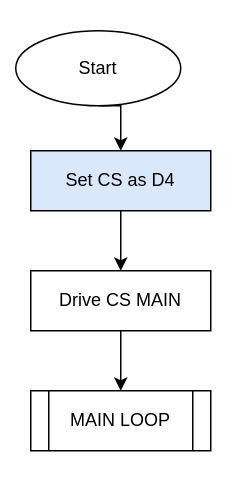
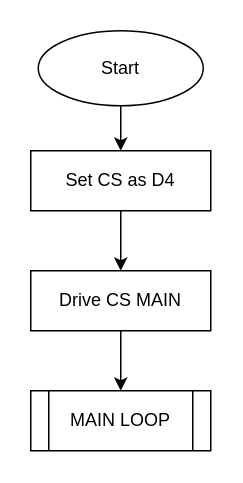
node "Start": moved (98, 68) -> (121, 68)
node "Set CS as D4": fillcolor #dae8fc -> #ffffff
